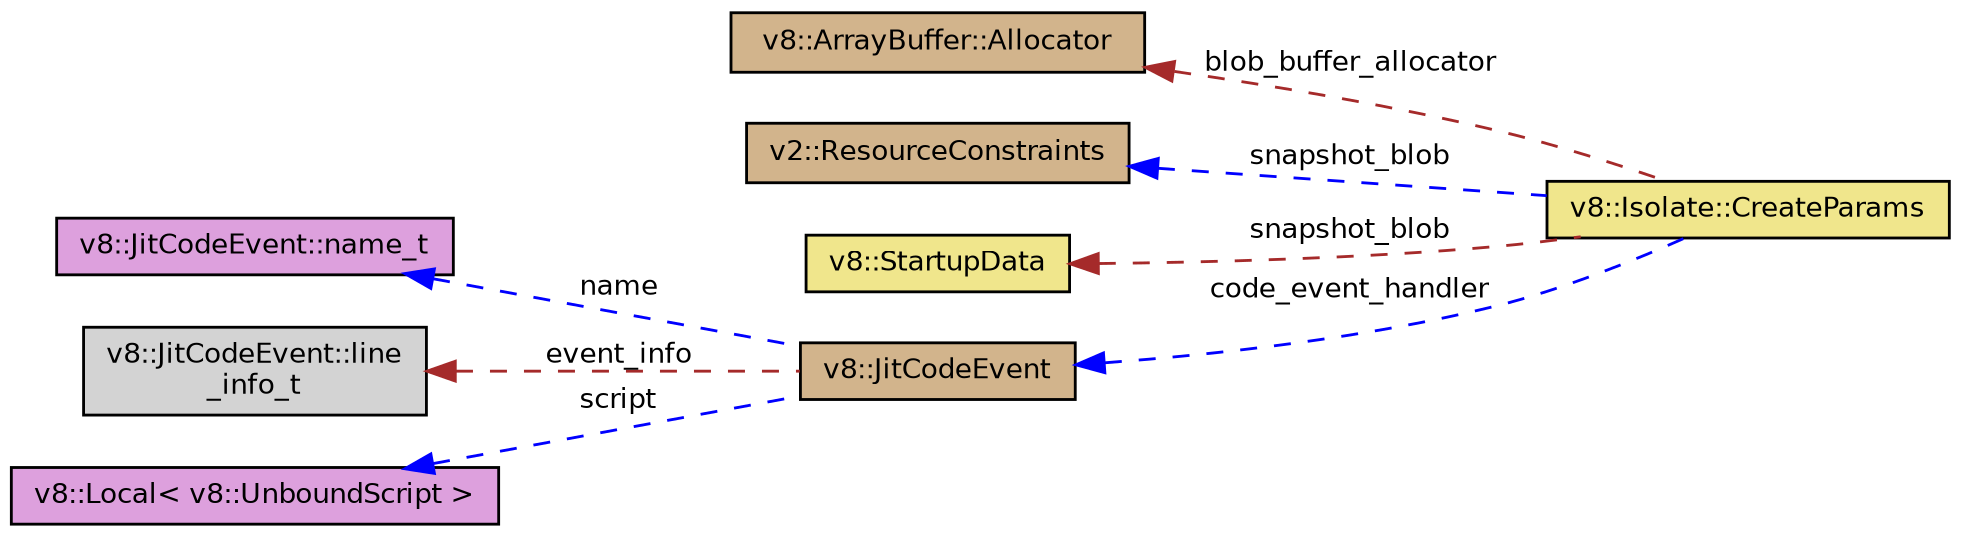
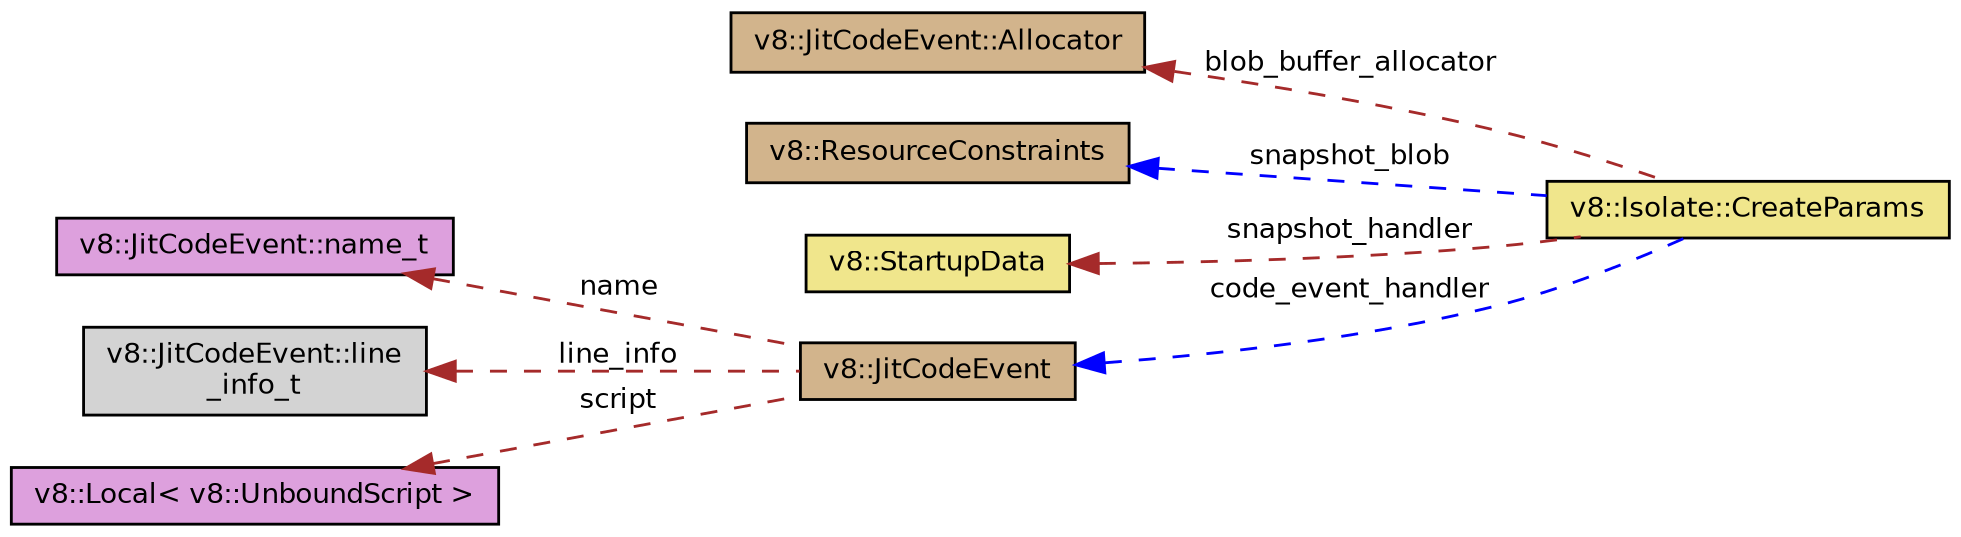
node "v8::ArrayBuffer::Allocator": label "v8::ArrayBuffer::Allocator" -> "v8::JitCodeEvent::Allocator"
node "v2::ResourceConstraints": label "v2::ResourceConstraints" -> "v8::ResourceConstraints"
edge "v8::Isolate::CreateParams" -> "v8::StartupData": label " snapshot_blob" -> " snapshot_handler"
edge "v8::JitCodeEvent" -> "v8::JitCodeEvent::name_t": color blue -> brown
edge "v8::JitCodeEvent" -> "v8::JitCodeEvent::line _info_t": label " event_info" -> " line_info"
edge "v8::JitCodeEvent" -> "v8::Local< v8::UnboundScript >": color blue -> brown
